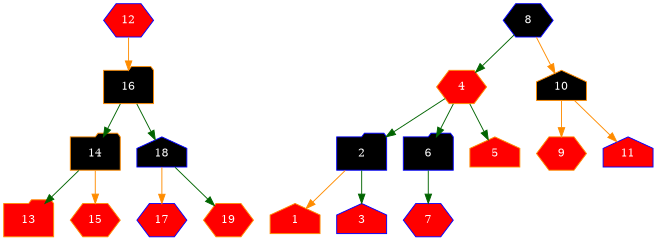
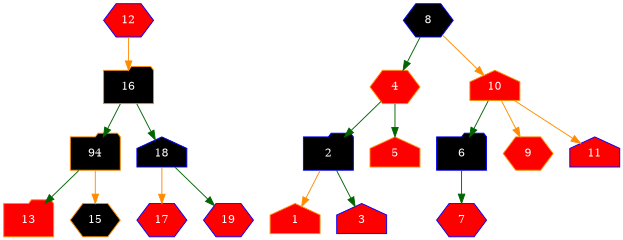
node "10": fillcolor black -> red
edge "4" -> "6": now "10" -> "6"
node "14": label "14" -> "94"
node "15": fillcolor red -> black
node "19": color darkorange -> blue
